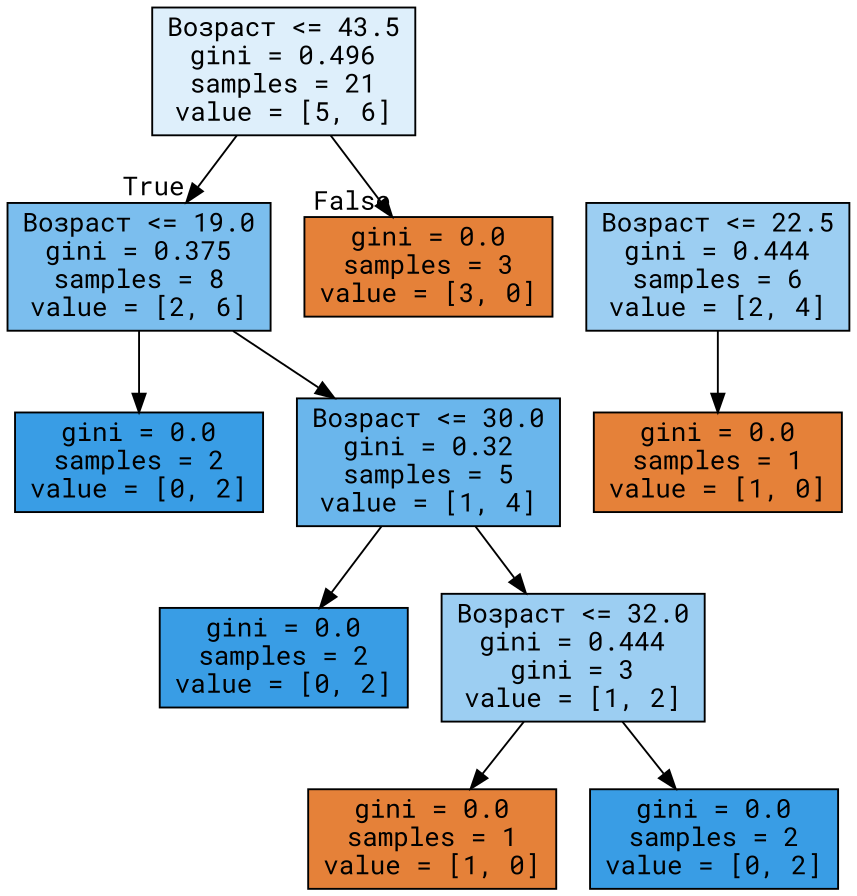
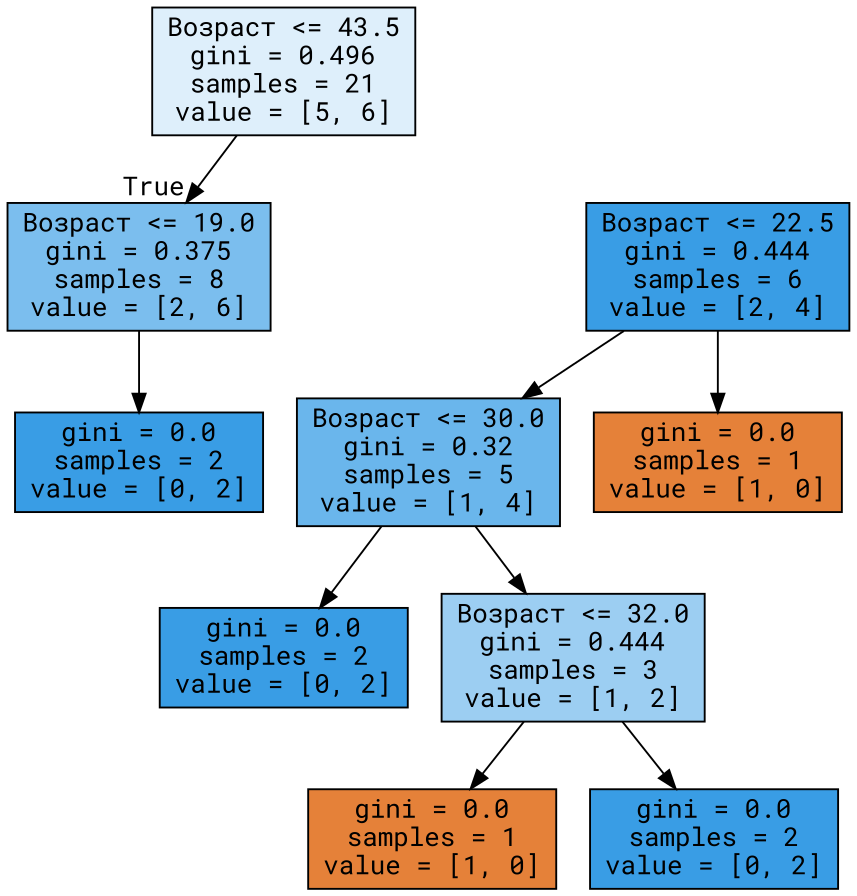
node "gini = 0.0 samples = 3 value = [3, 0]": removed
node "Возраст <= 22.5 gini = 0.444 samples = 6 value = [2, 4]": fillcolor #9ccef2 -> #399de5
edge "Возраст <= 19.0 gini = 0.375 samples = 8 value = [2, 6]" -> "Возраст <= 30.0 gini = 0.32 samples = 5 value = [1, 4]": now "Возраст <= 22.5 gini = 0.444 samples = 6 value = [2, 4]" -> "Возраст <= 30.0 gini = 0.32 samples = 5 value = [1, 4]"
node "Возраст <= 32.0 gini = 0.444 gini = 3 value = [1, 2]": label "Возраст <= 32.0 gini = 0.444 gini = 3 value = [1, 2]" -> "Возраст <= 32.0 gini = 0.444 samples = 3 value = [1, 2]"
